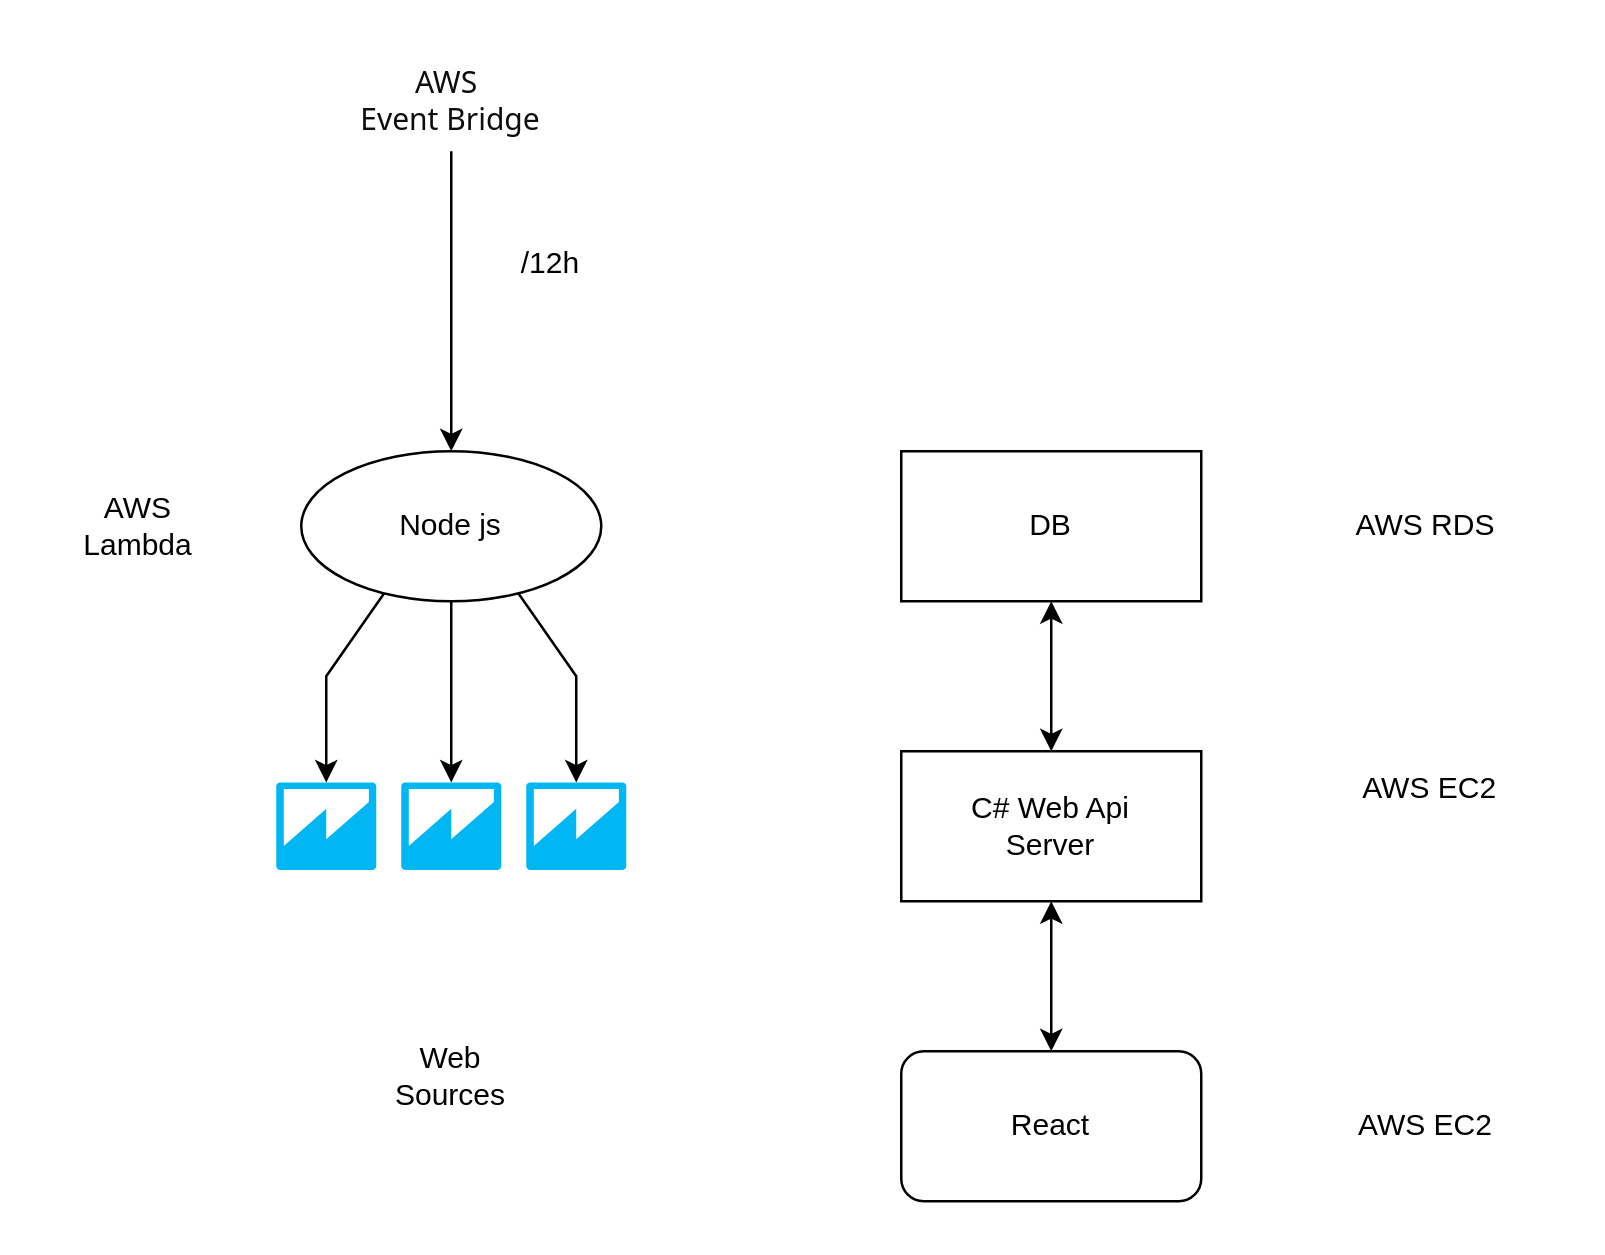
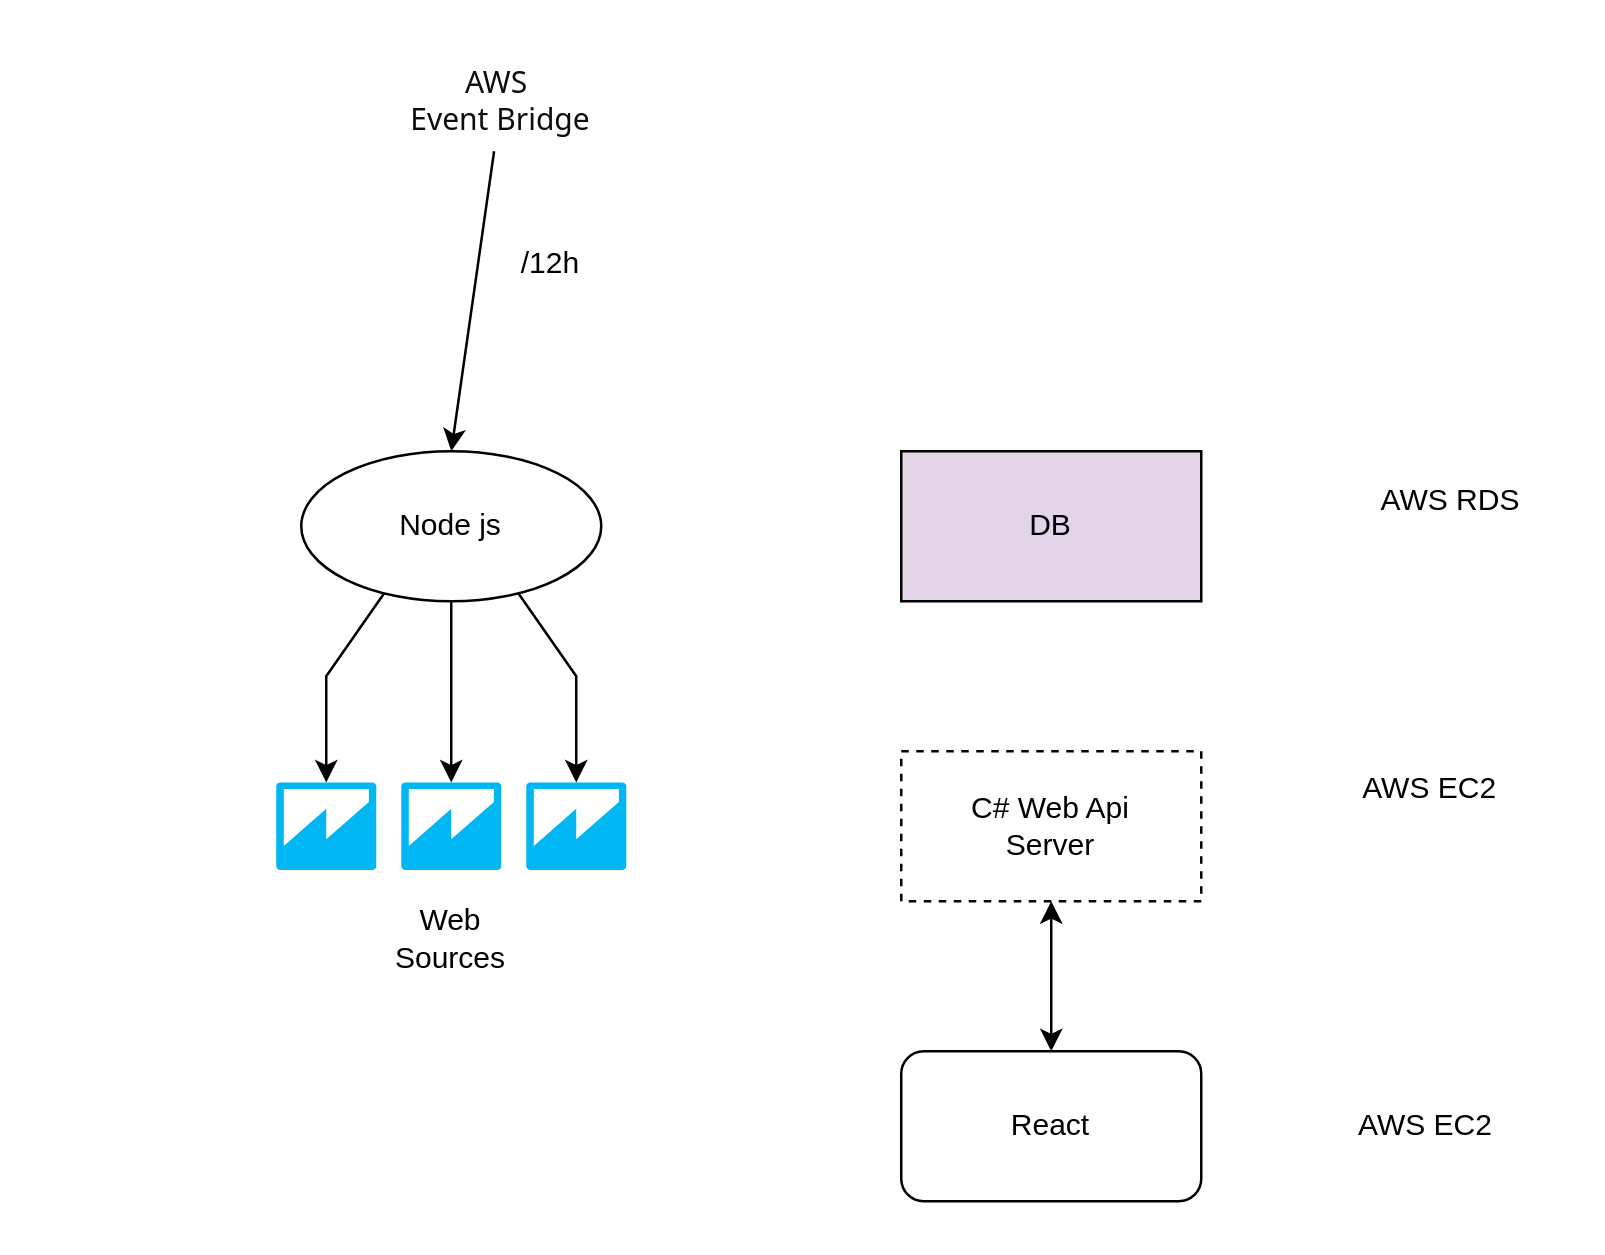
node "AWS Event Bridge": moved (451, 101) -> (501, 101)
node "AWS Lambda": removed
node "DB": fillcolor #ffffff -> #e1d5e7
node "AWS RDS": moved (1426, 526) -> (1451, 501)
edge "DB" -- "C# Web Api Server": removed
node "C# Web Api Server": style solid -> dashed
node "Web Sources": moved (451, 1076) -> (451, 939)
